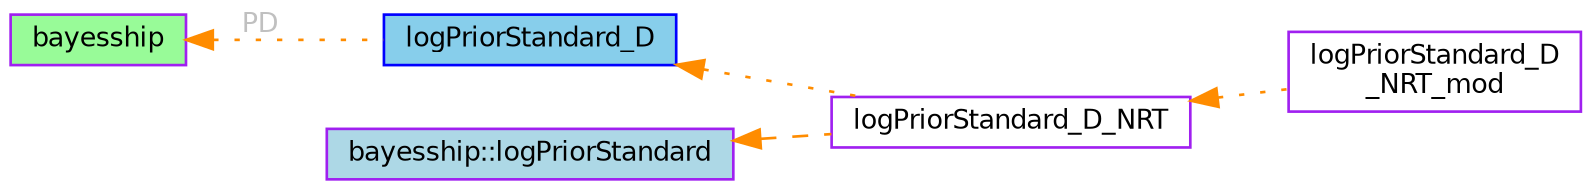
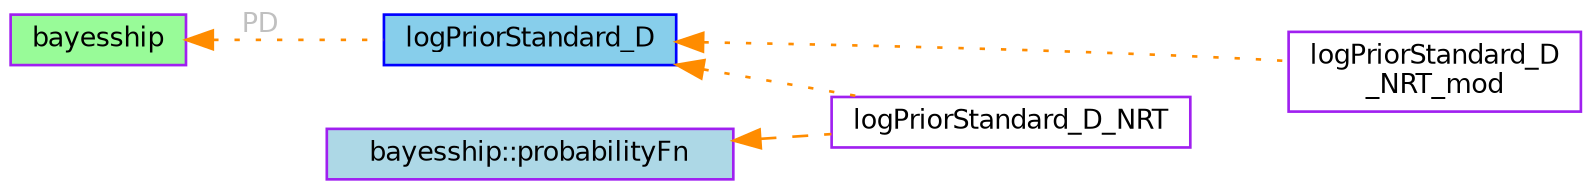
edge "logPriorStandard_D _NRT_mod" -> "logPriorStandard_D_NRT": now "logPriorStandard_D _NRT_mod" -> "logPriorStandard_D"
node "bayesship::logPriorStandard": label "bayesship::logPriorStandard" -> "bayesship::probabilityFn"
